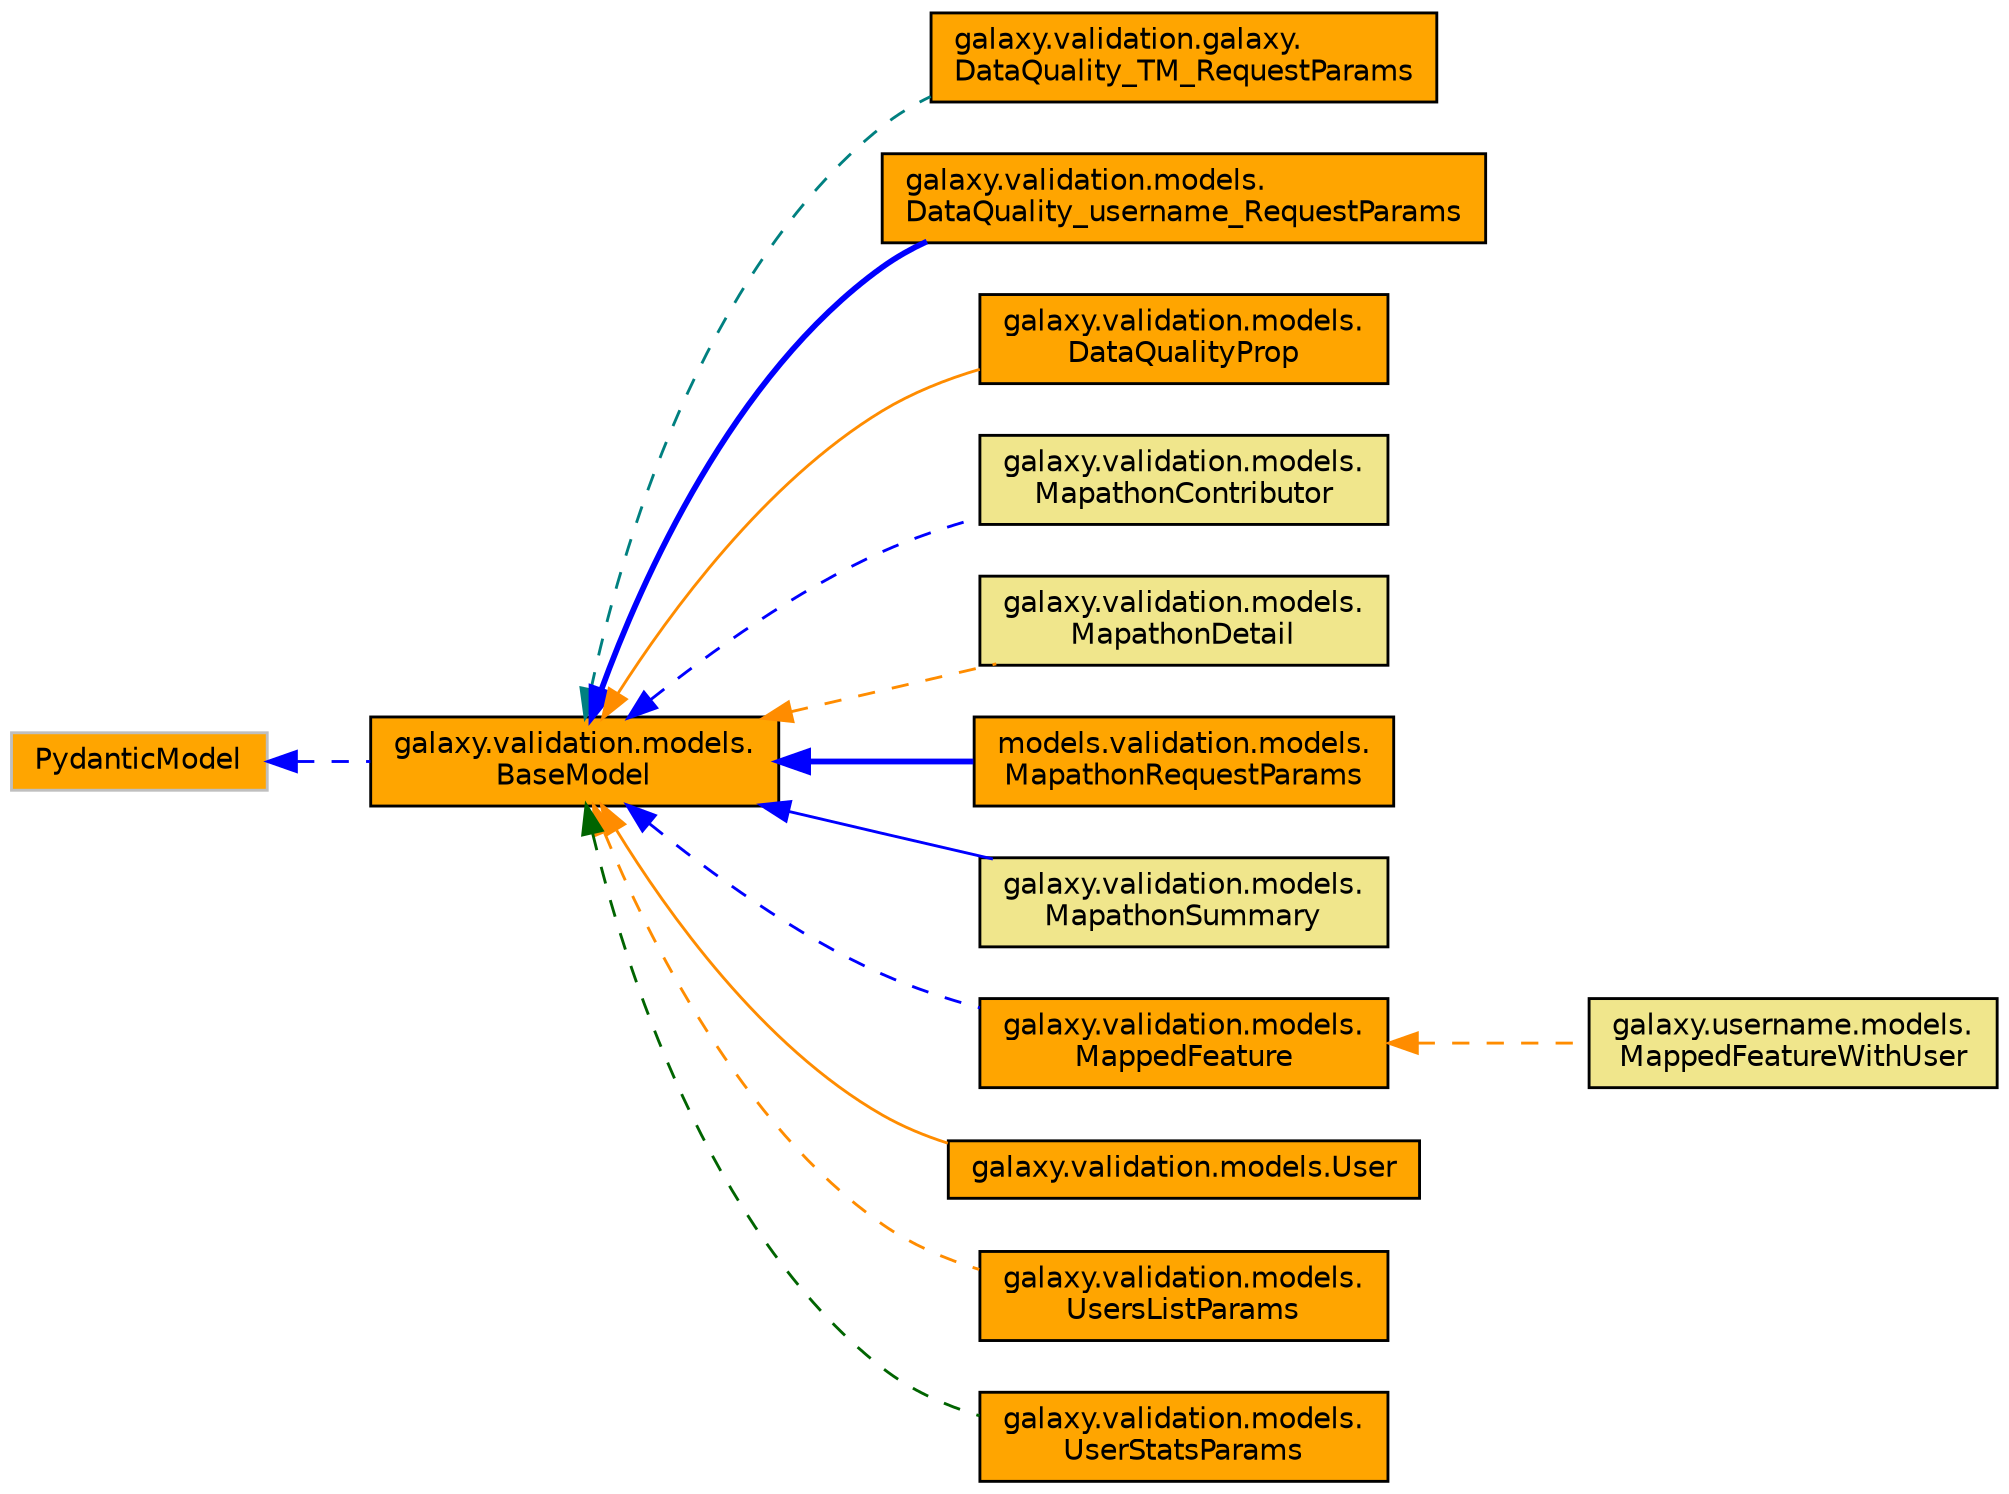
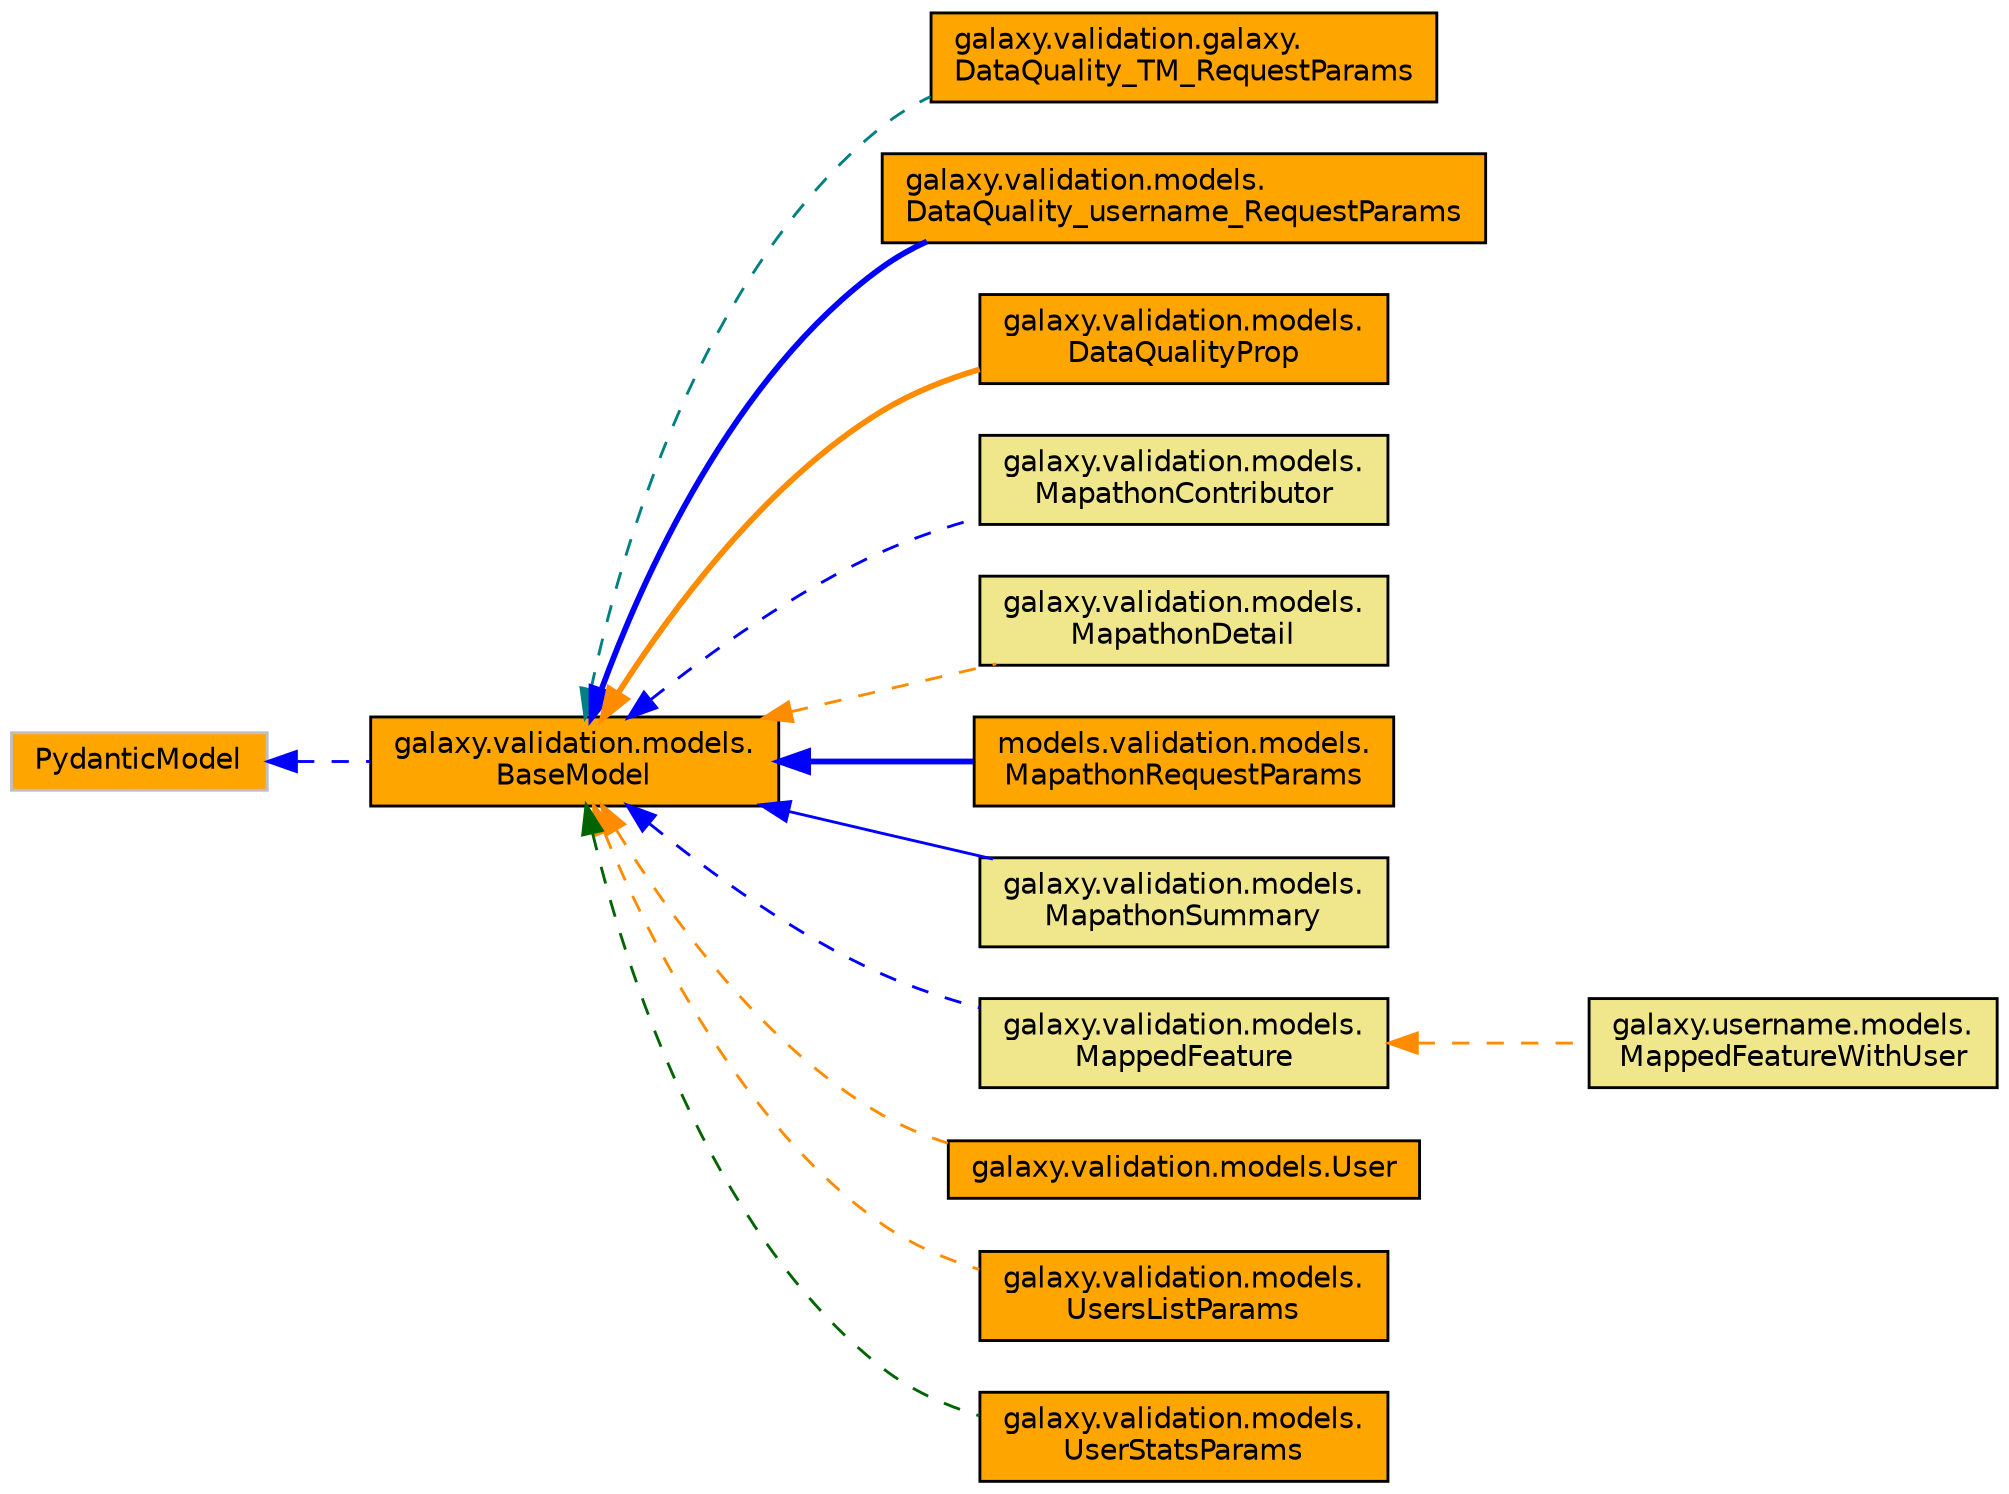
edge "galaxy.validation.models. DataQualityProp" -> "galaxy.validation.models. BaseModel": style solid -> bold
edge "galaxy.validation.models.User" -> "galaxy.validation.models. BaseModel": style solid -> dashed
node "galaxy.validation.models. MappedFeature": fillcolor orange -> khaki
